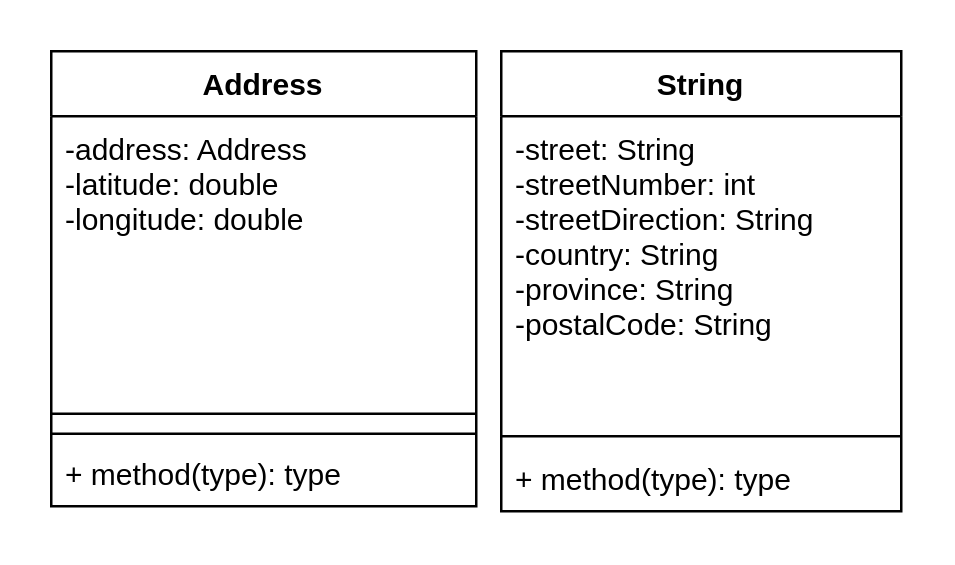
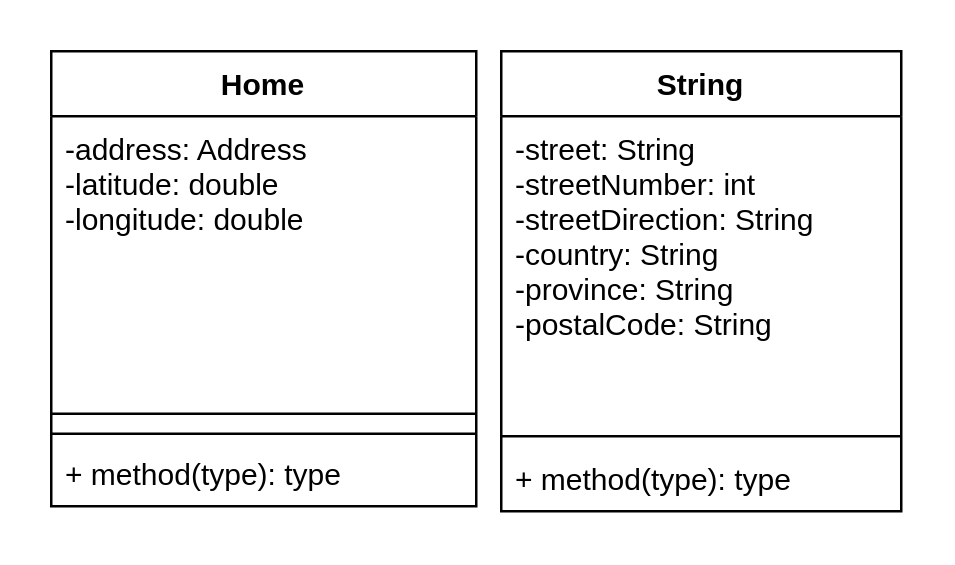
node "Address": label "Address" -> "Home"
